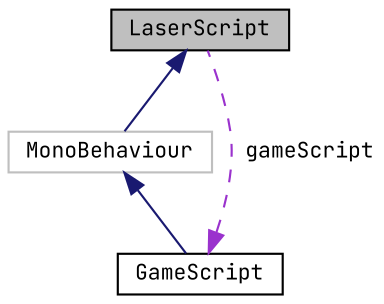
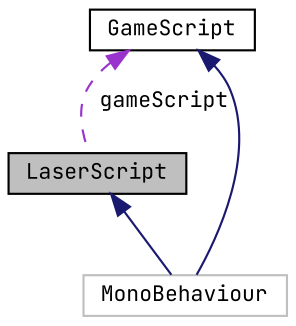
edge "GameScript" -> "MonoBehaviour": reversed
